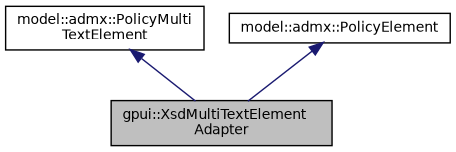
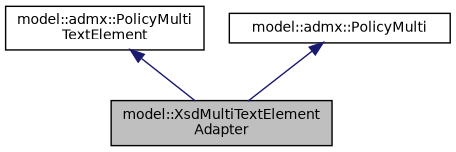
node "model::admx::PolicyElement": label "model::admx::PolicyElement" -> "model::admx::PolicyMulti"
node "gpui::XsdMultiTextElement Adapter": label "gpui::XsdMultiTextElement Adapter" -> "model::XsdMultiTextElement Adapter"
